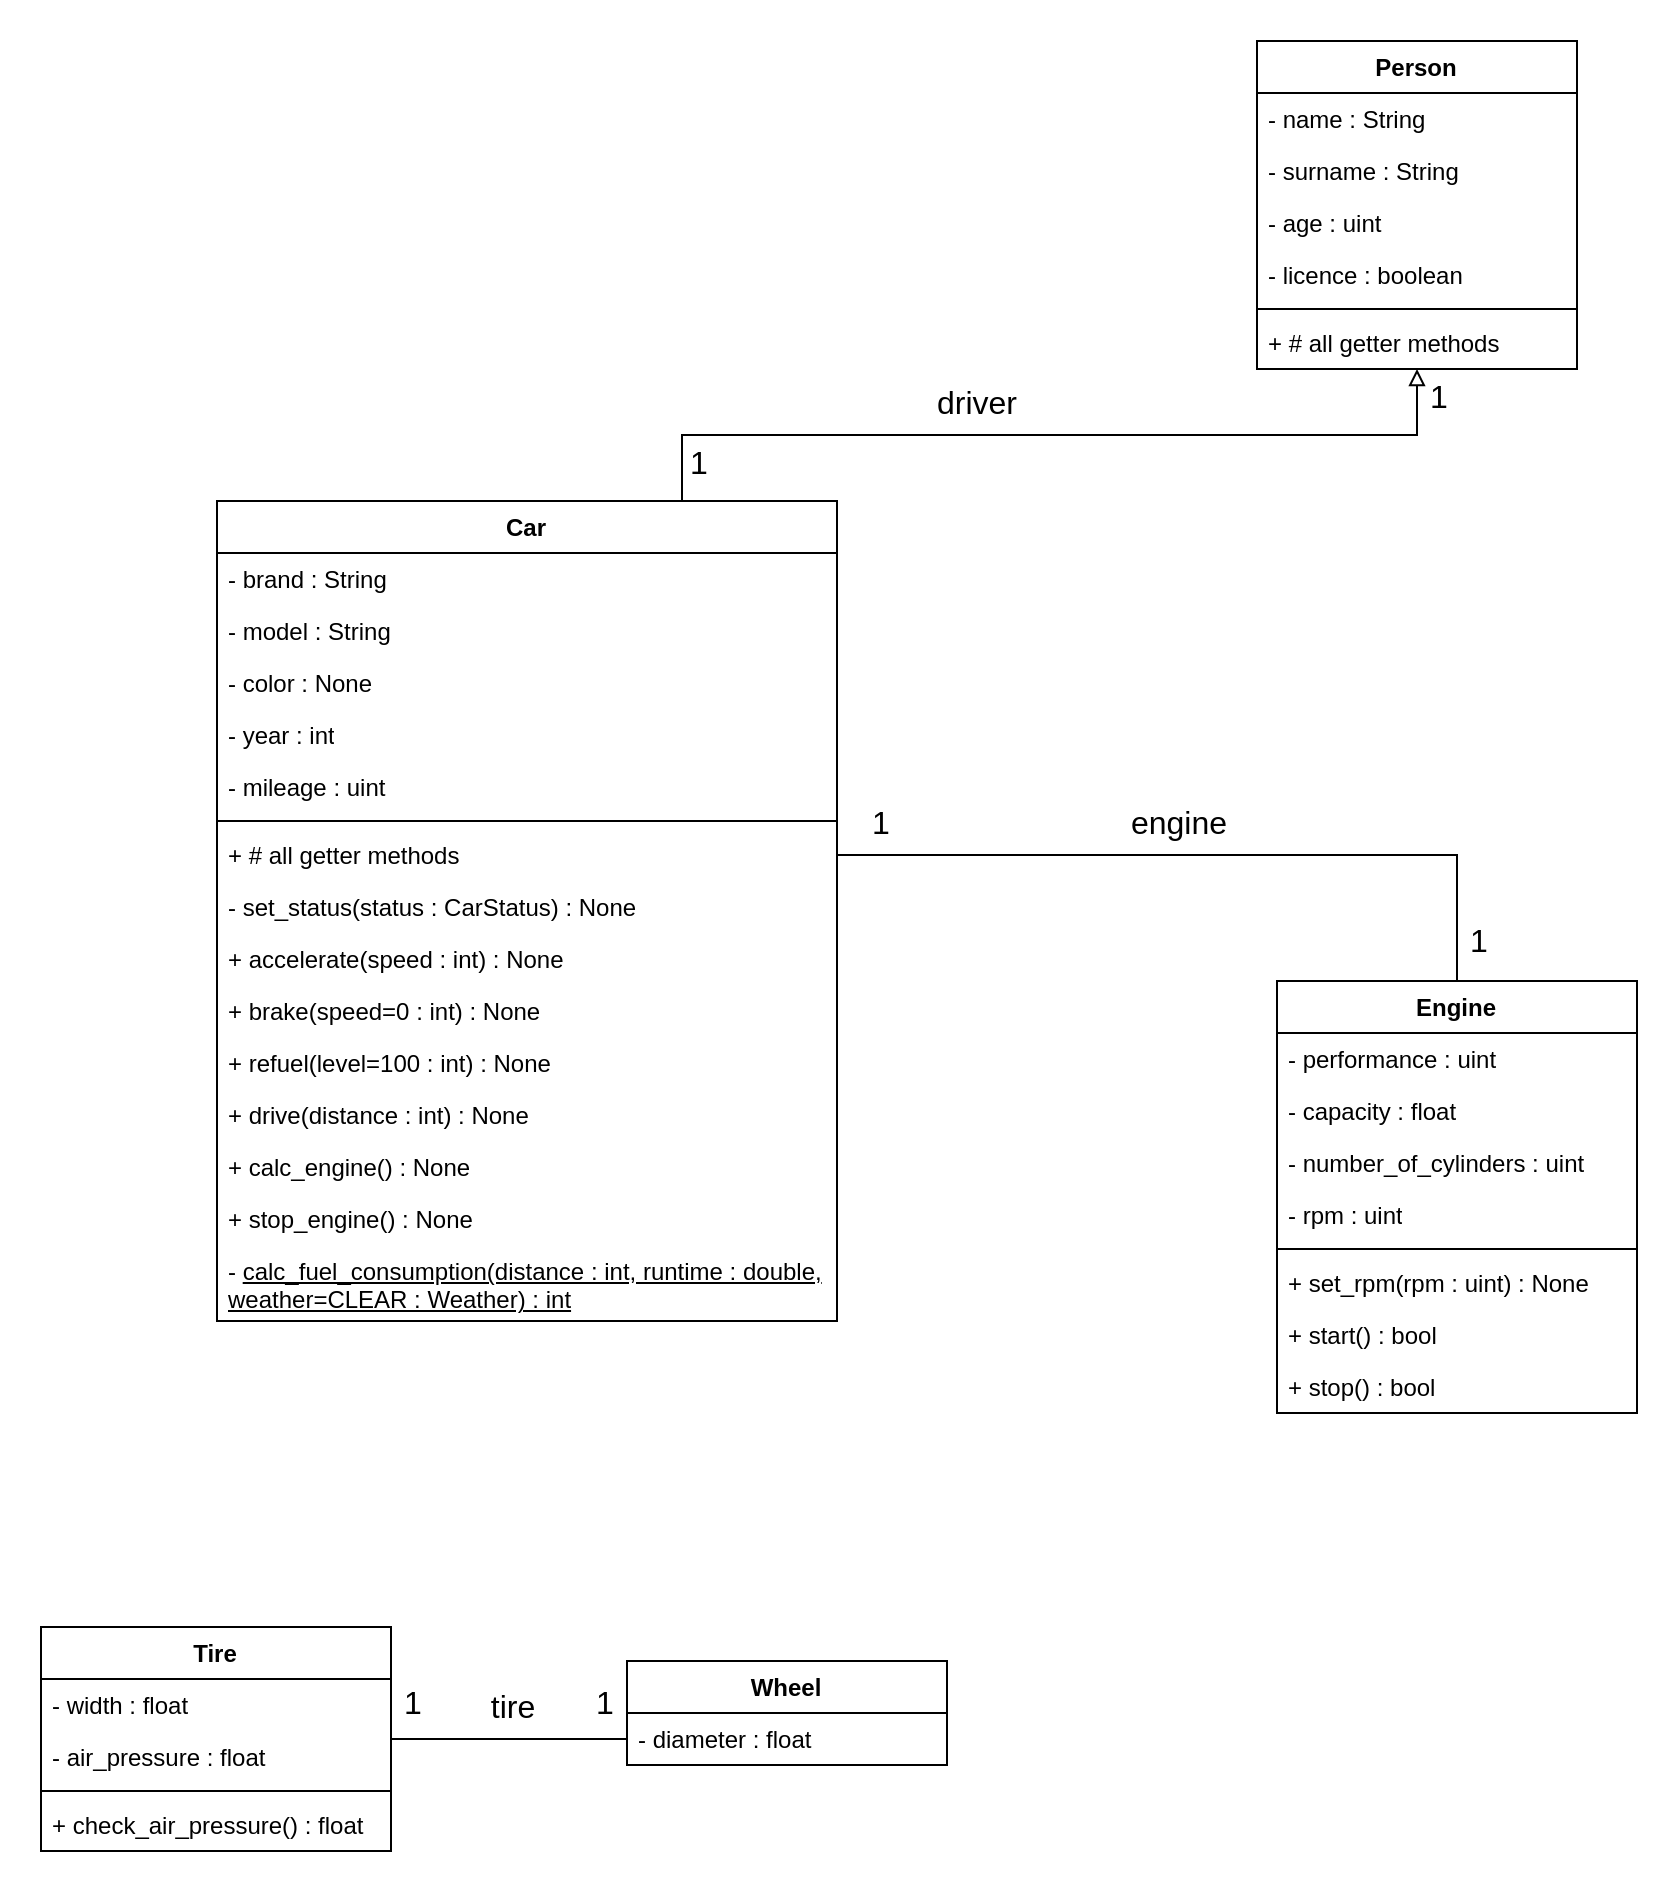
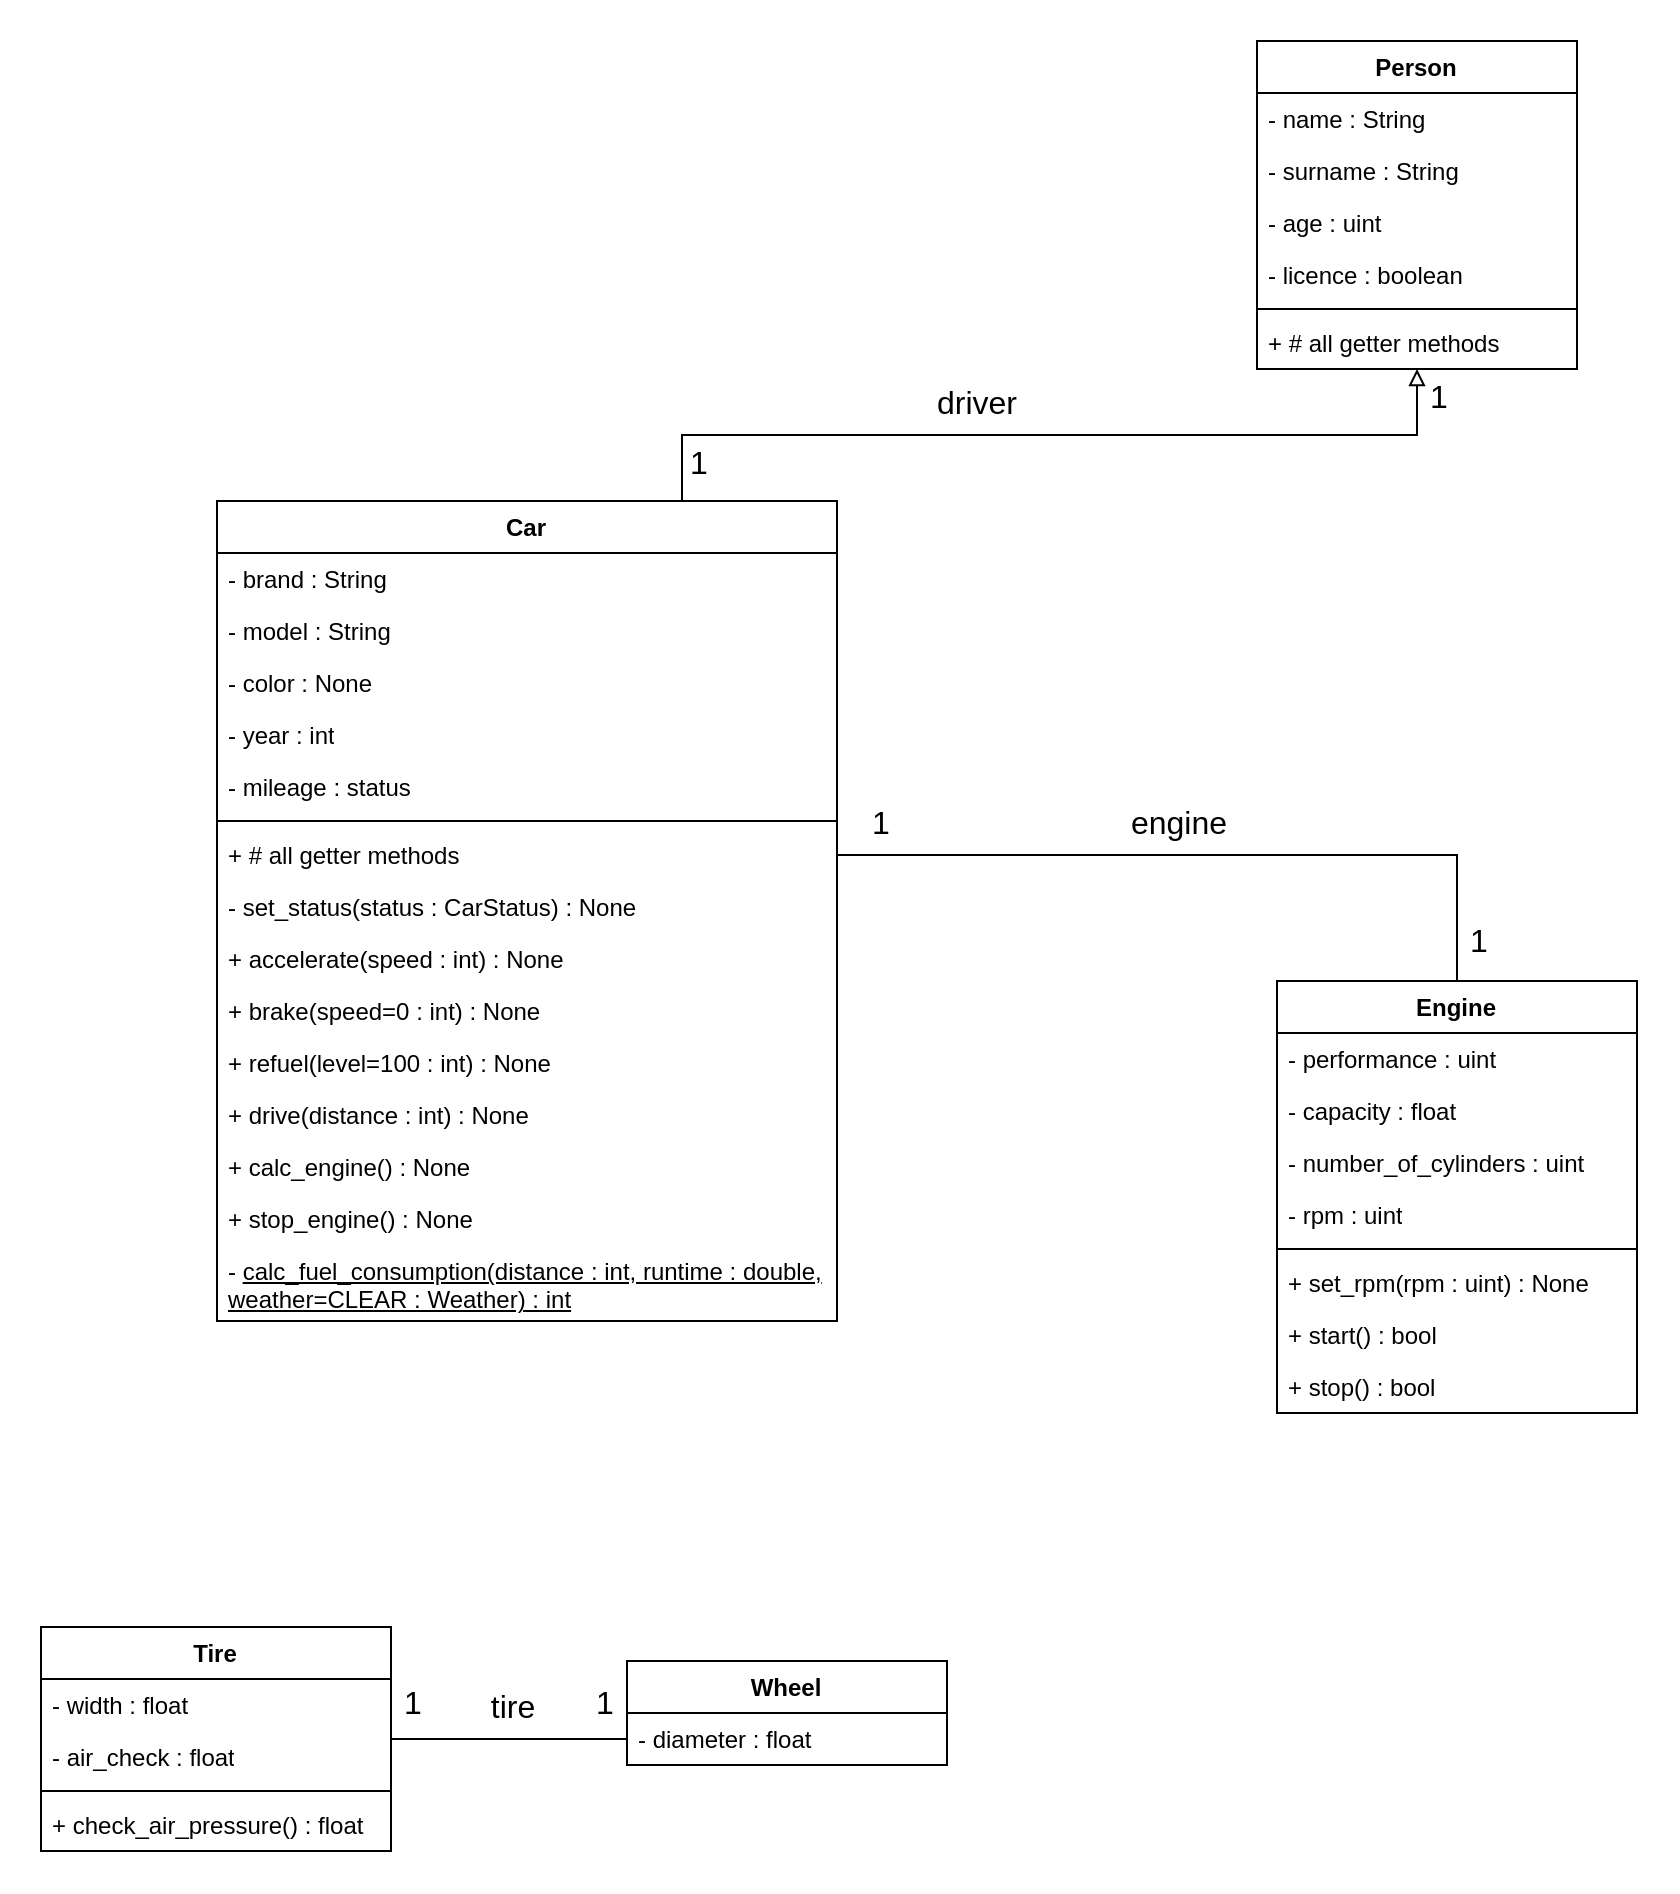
node "- mileage : uint": label "- mileage : uint" -> "- mileage : status"
node "- air_pressure : float": label "- air_pressure : float" -> "- air_check : float"
